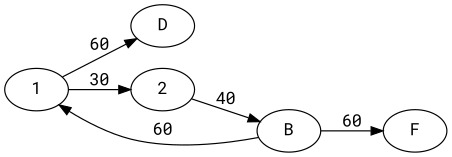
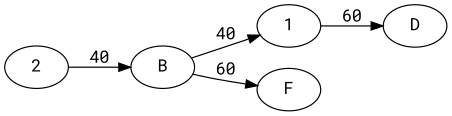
edge "1" -> "2": removed, label "30"
edge "B" -> "1": label "60" -> "40"
